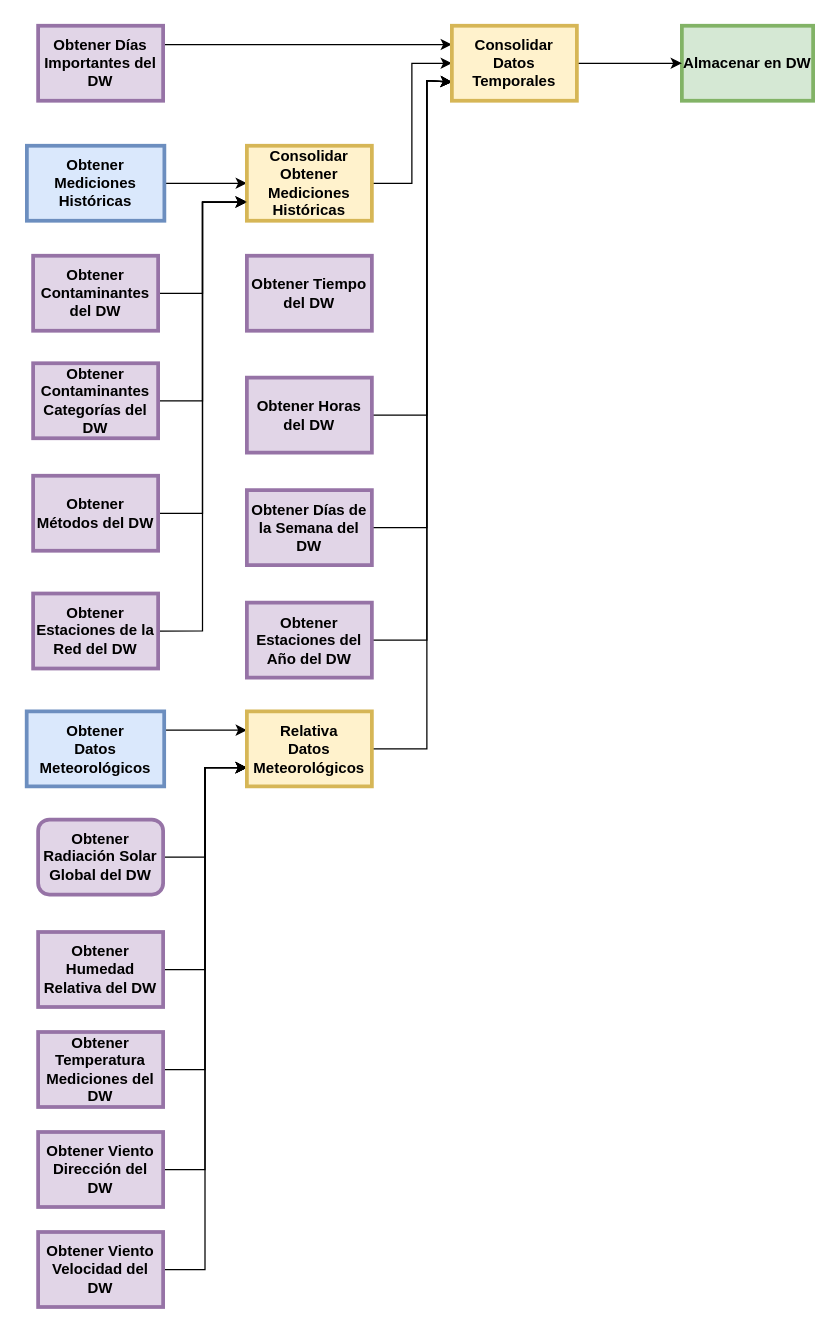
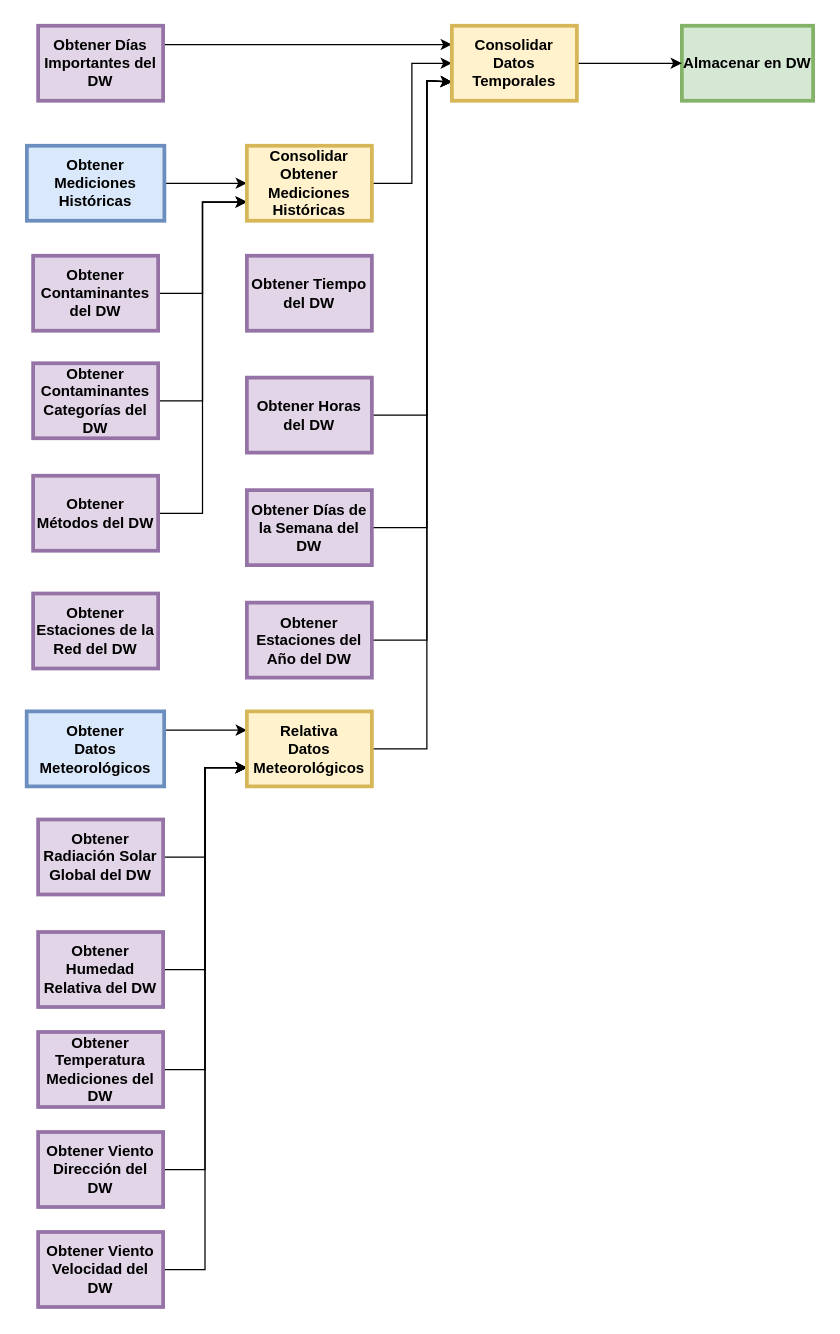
edge "Obtener Estaciones de la Red del DW" -> "Consolidar Obtener Mediciones Históricas": removed
node "Obtener Radiación Solar Global del DW": shape rounded rectangle -> rectangle
